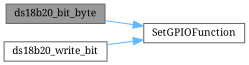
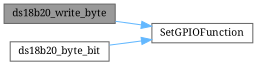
node "ds18b20_bit_byte": label "ds18b20_bit_byte" -> "ds18b20_write_byte"
node "ds18b20_write_bit": label "ds18b20_write_bit" -> "ds18b20_byte_bit"
